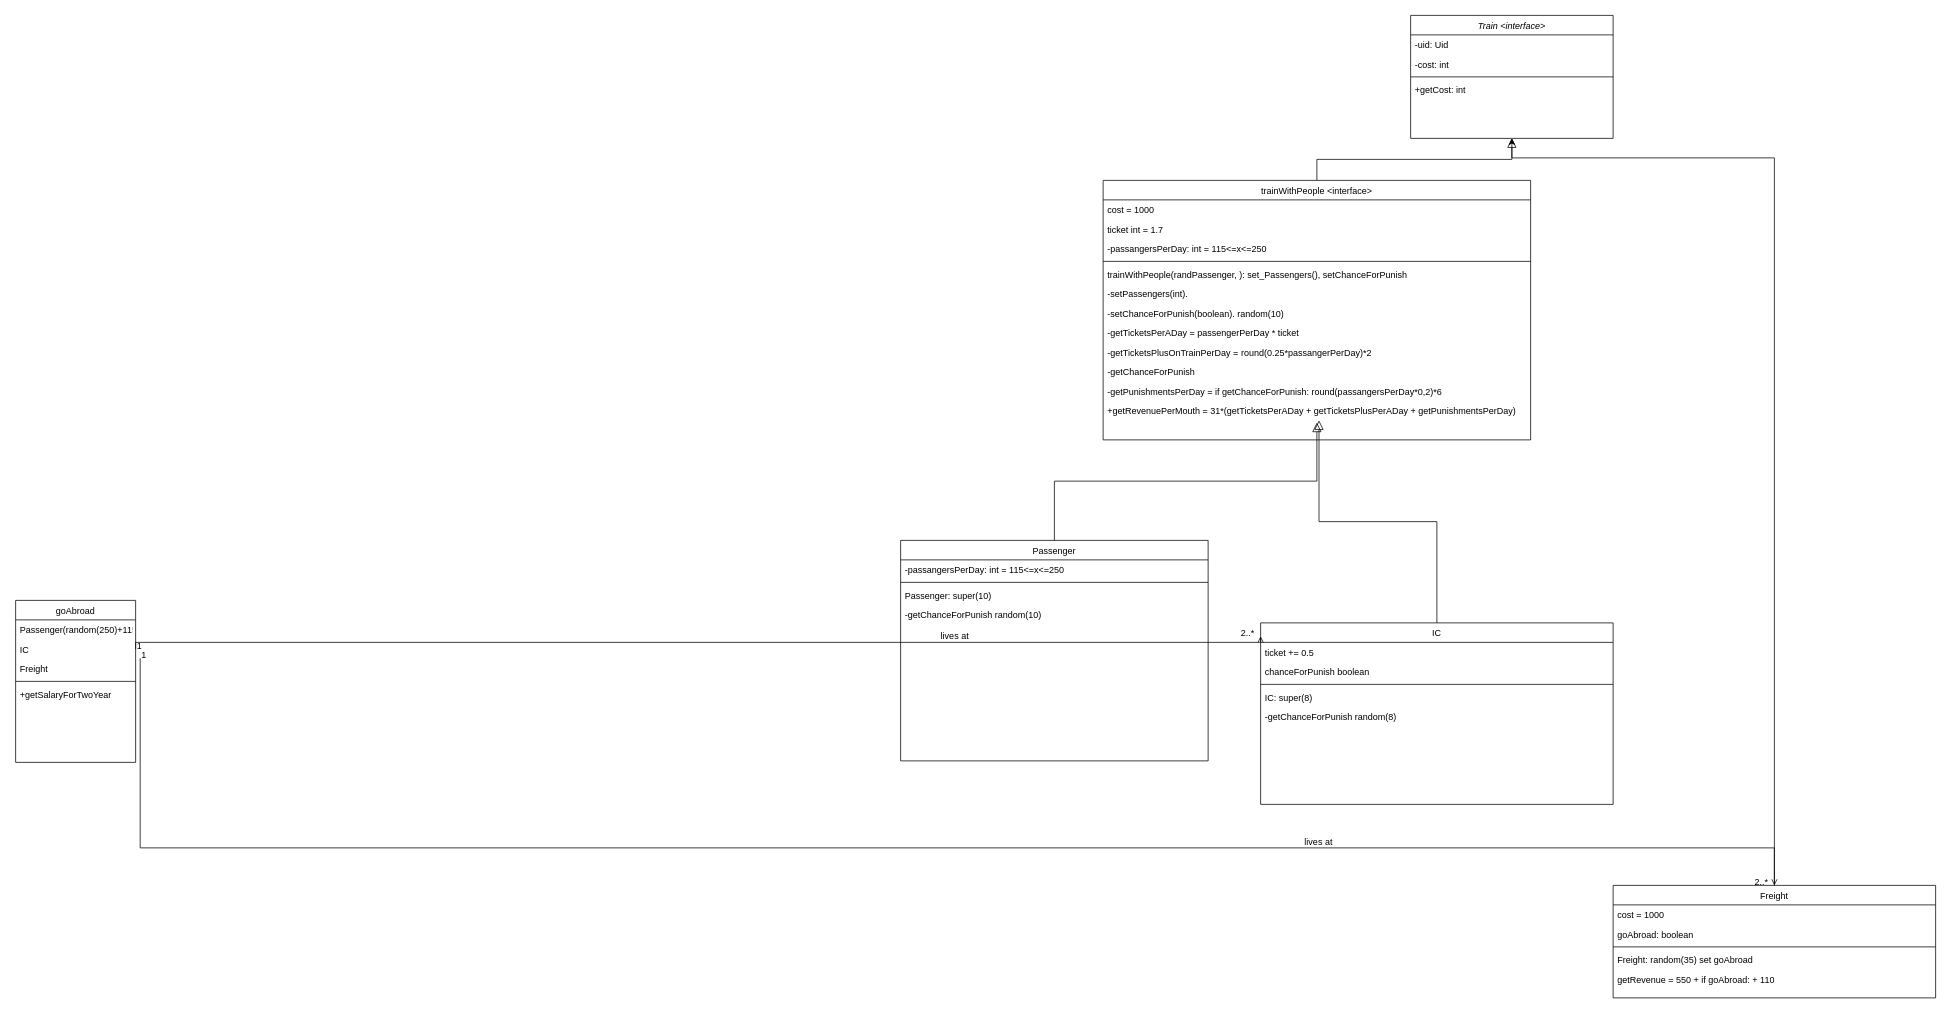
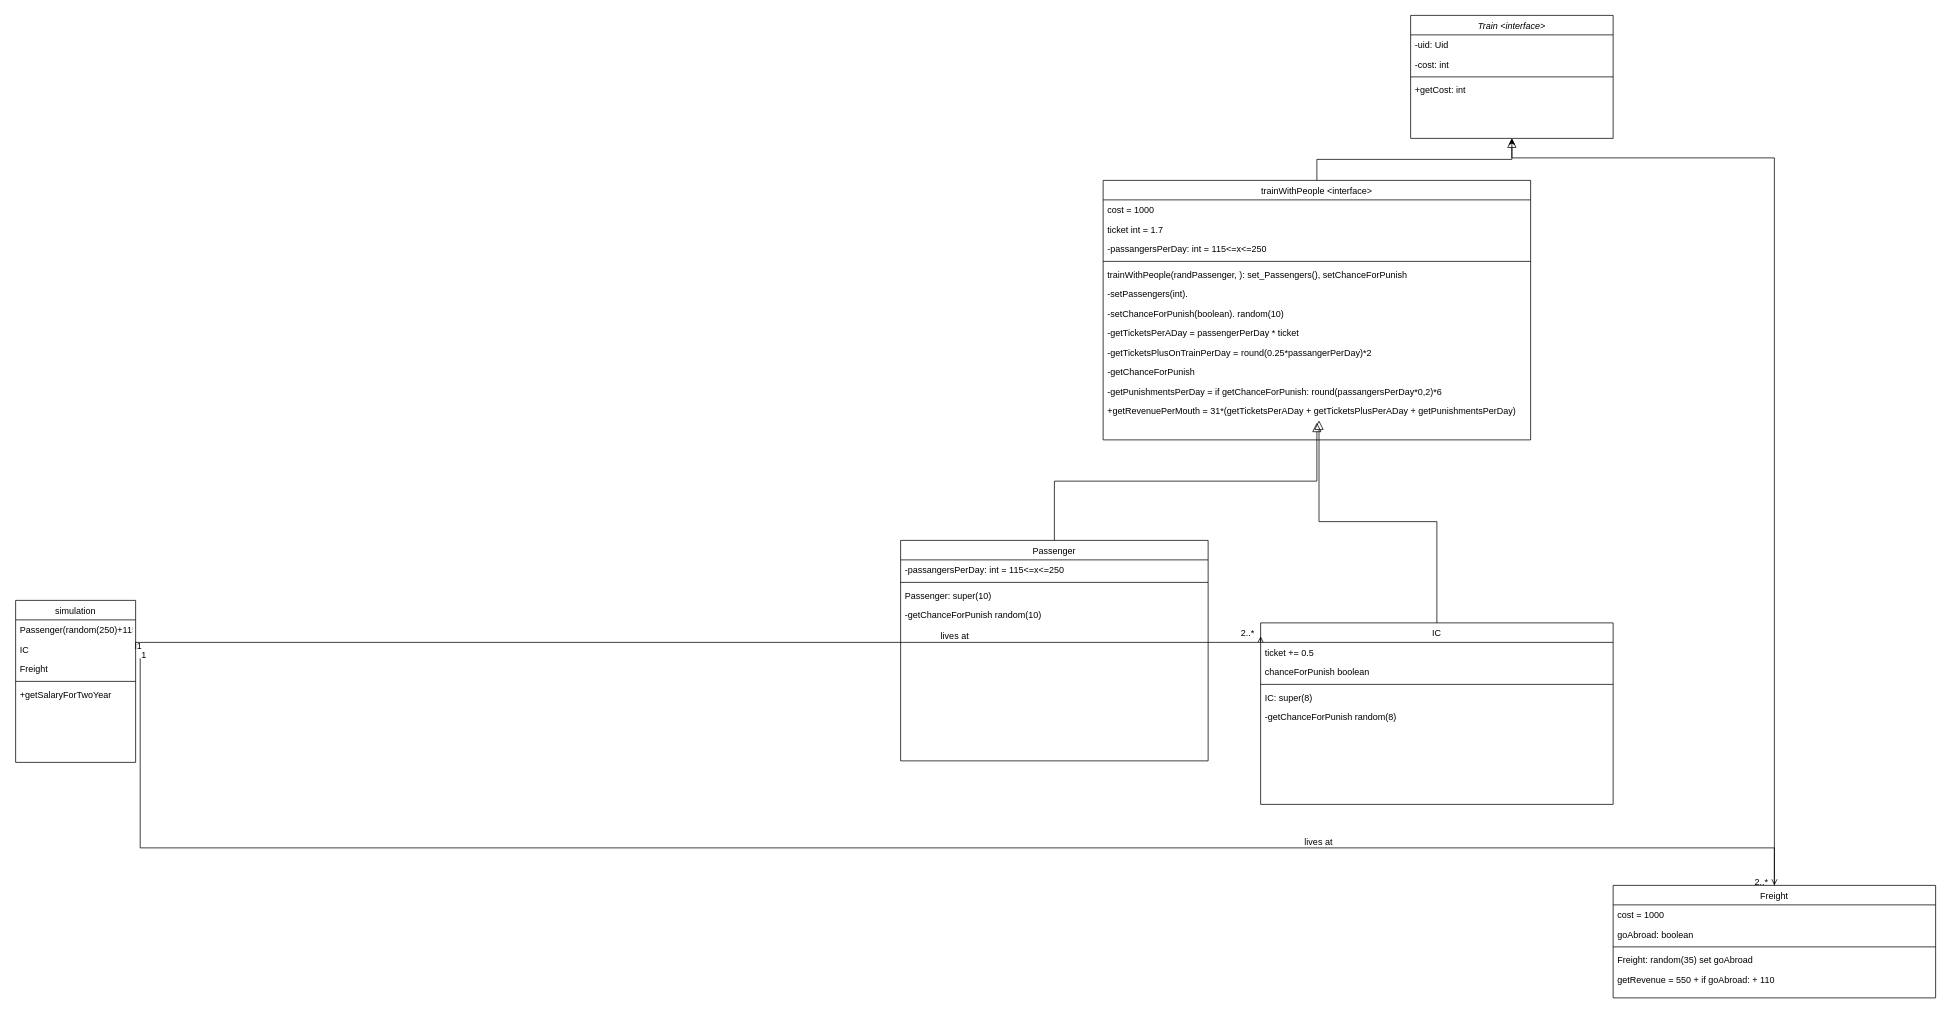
node "goAbroad": label "goAbroad" -> "simulation"
